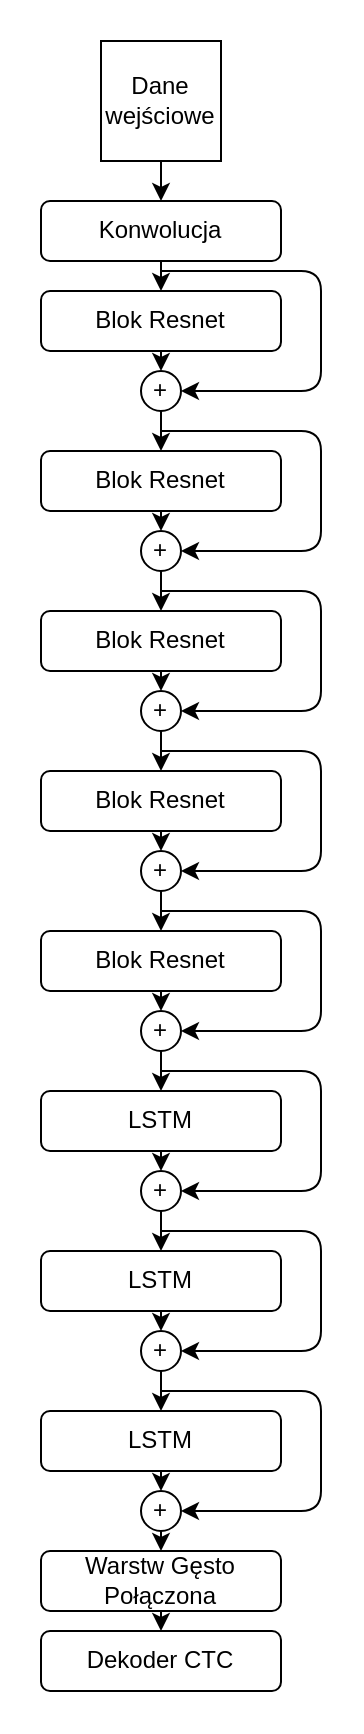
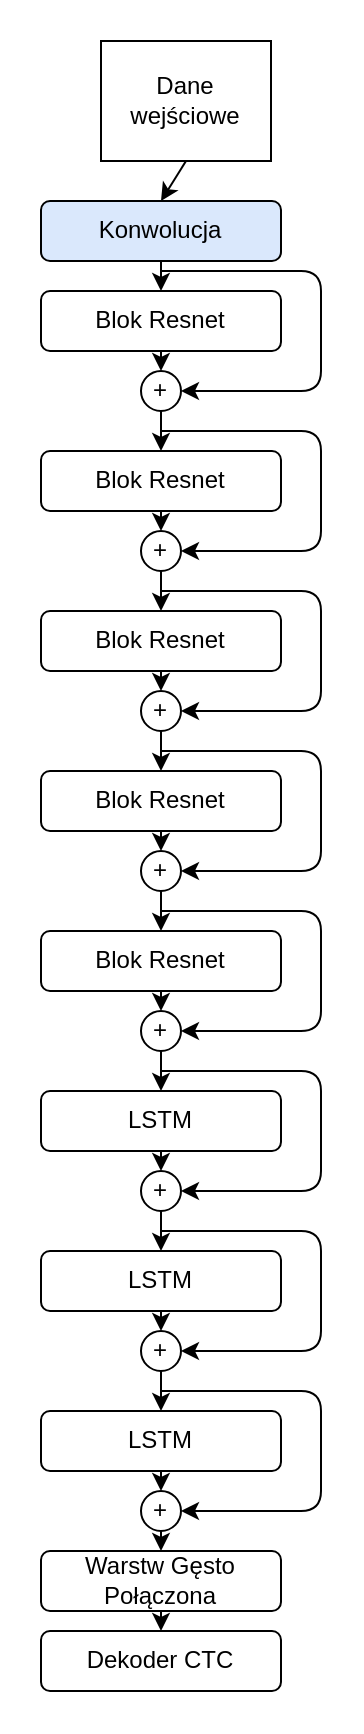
node "Dane wejściowe": size 120x120 -> 170x120
node "Konwolucja": fillcolor #ffffff -> #dae8fc
